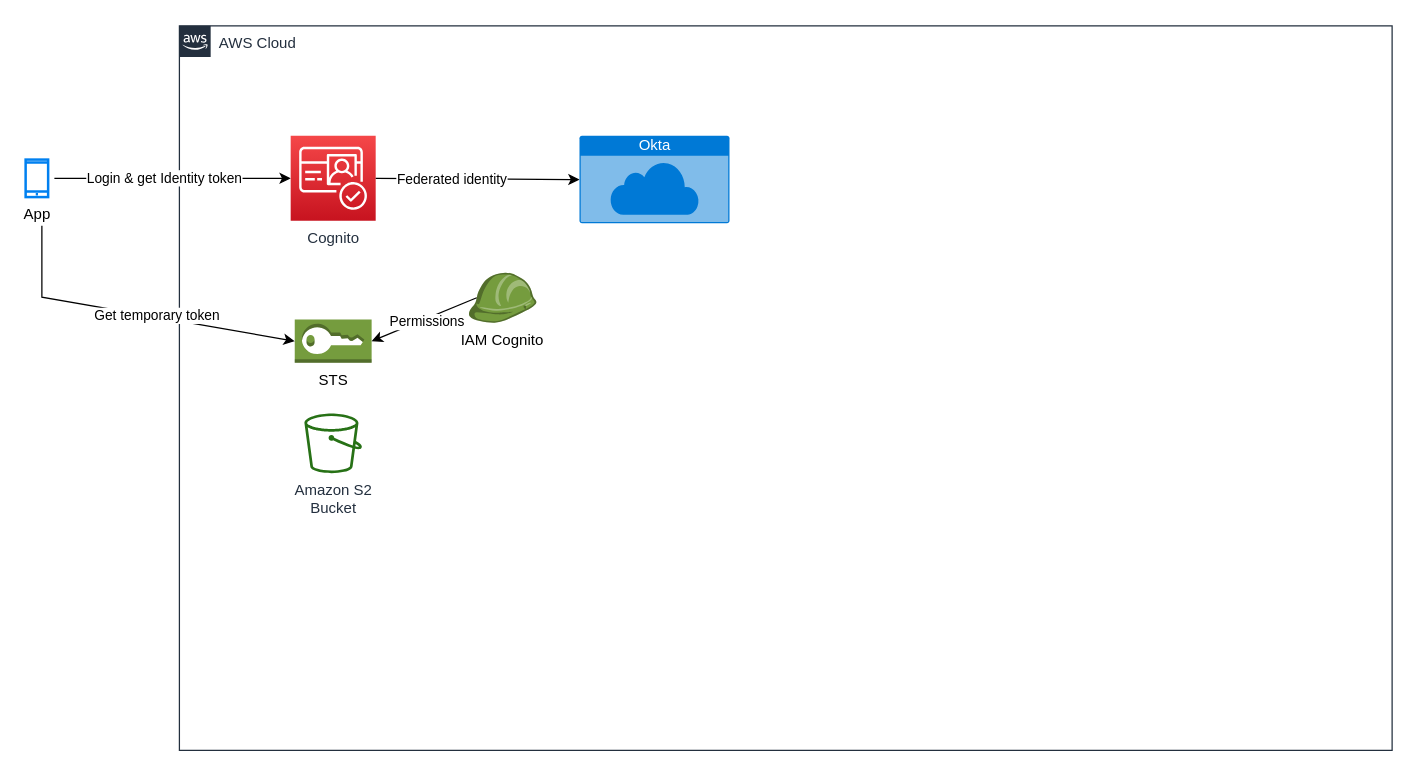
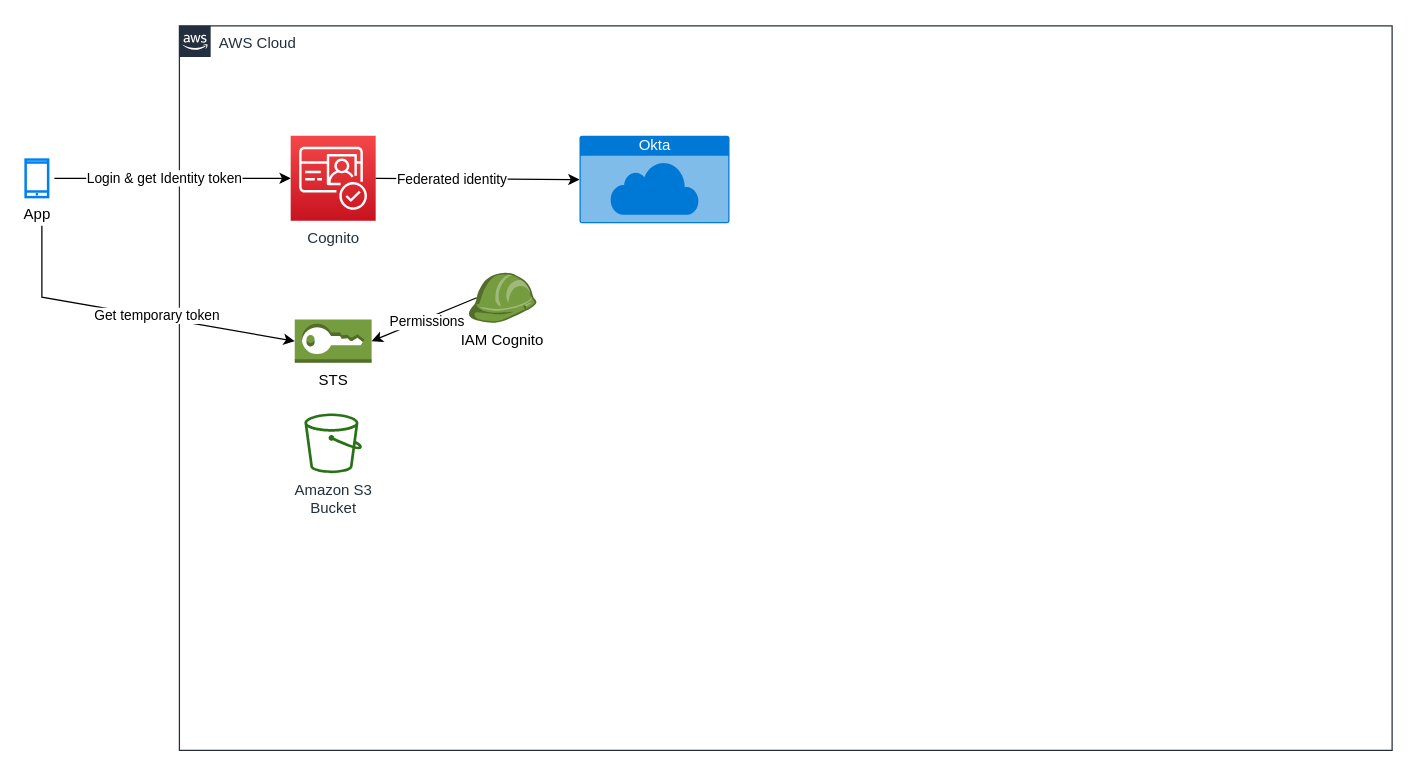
node "Amazon S2 Bucket": label "Amazon S2 Bucket" -> "Amazon S3 Bucket"
